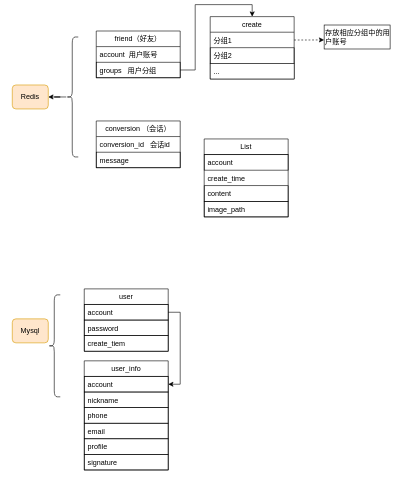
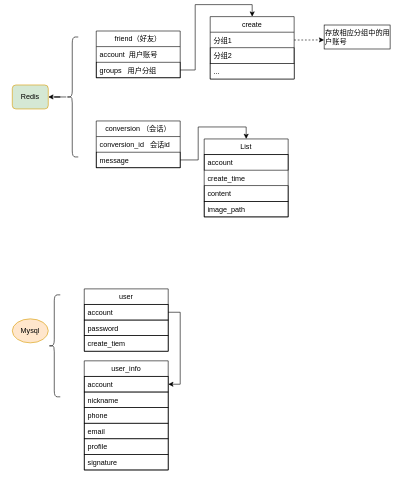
node "Redis": fillcolor #ffe6cc -> #d5e8d4
edge "message" -> "List": added
node "Mysql": shape rounded rectangle -> ellipse
